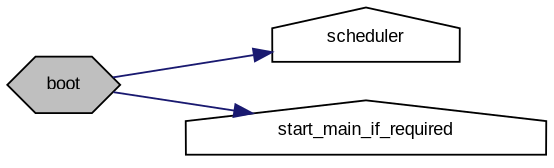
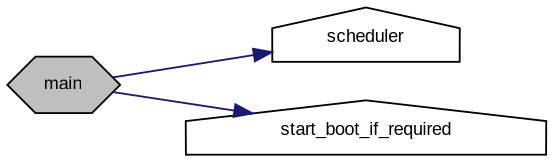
node "boot": label "boot" -> "main"
node "start_main_if_required": label "start_main_if_required" -> "start_boot_if_required"
